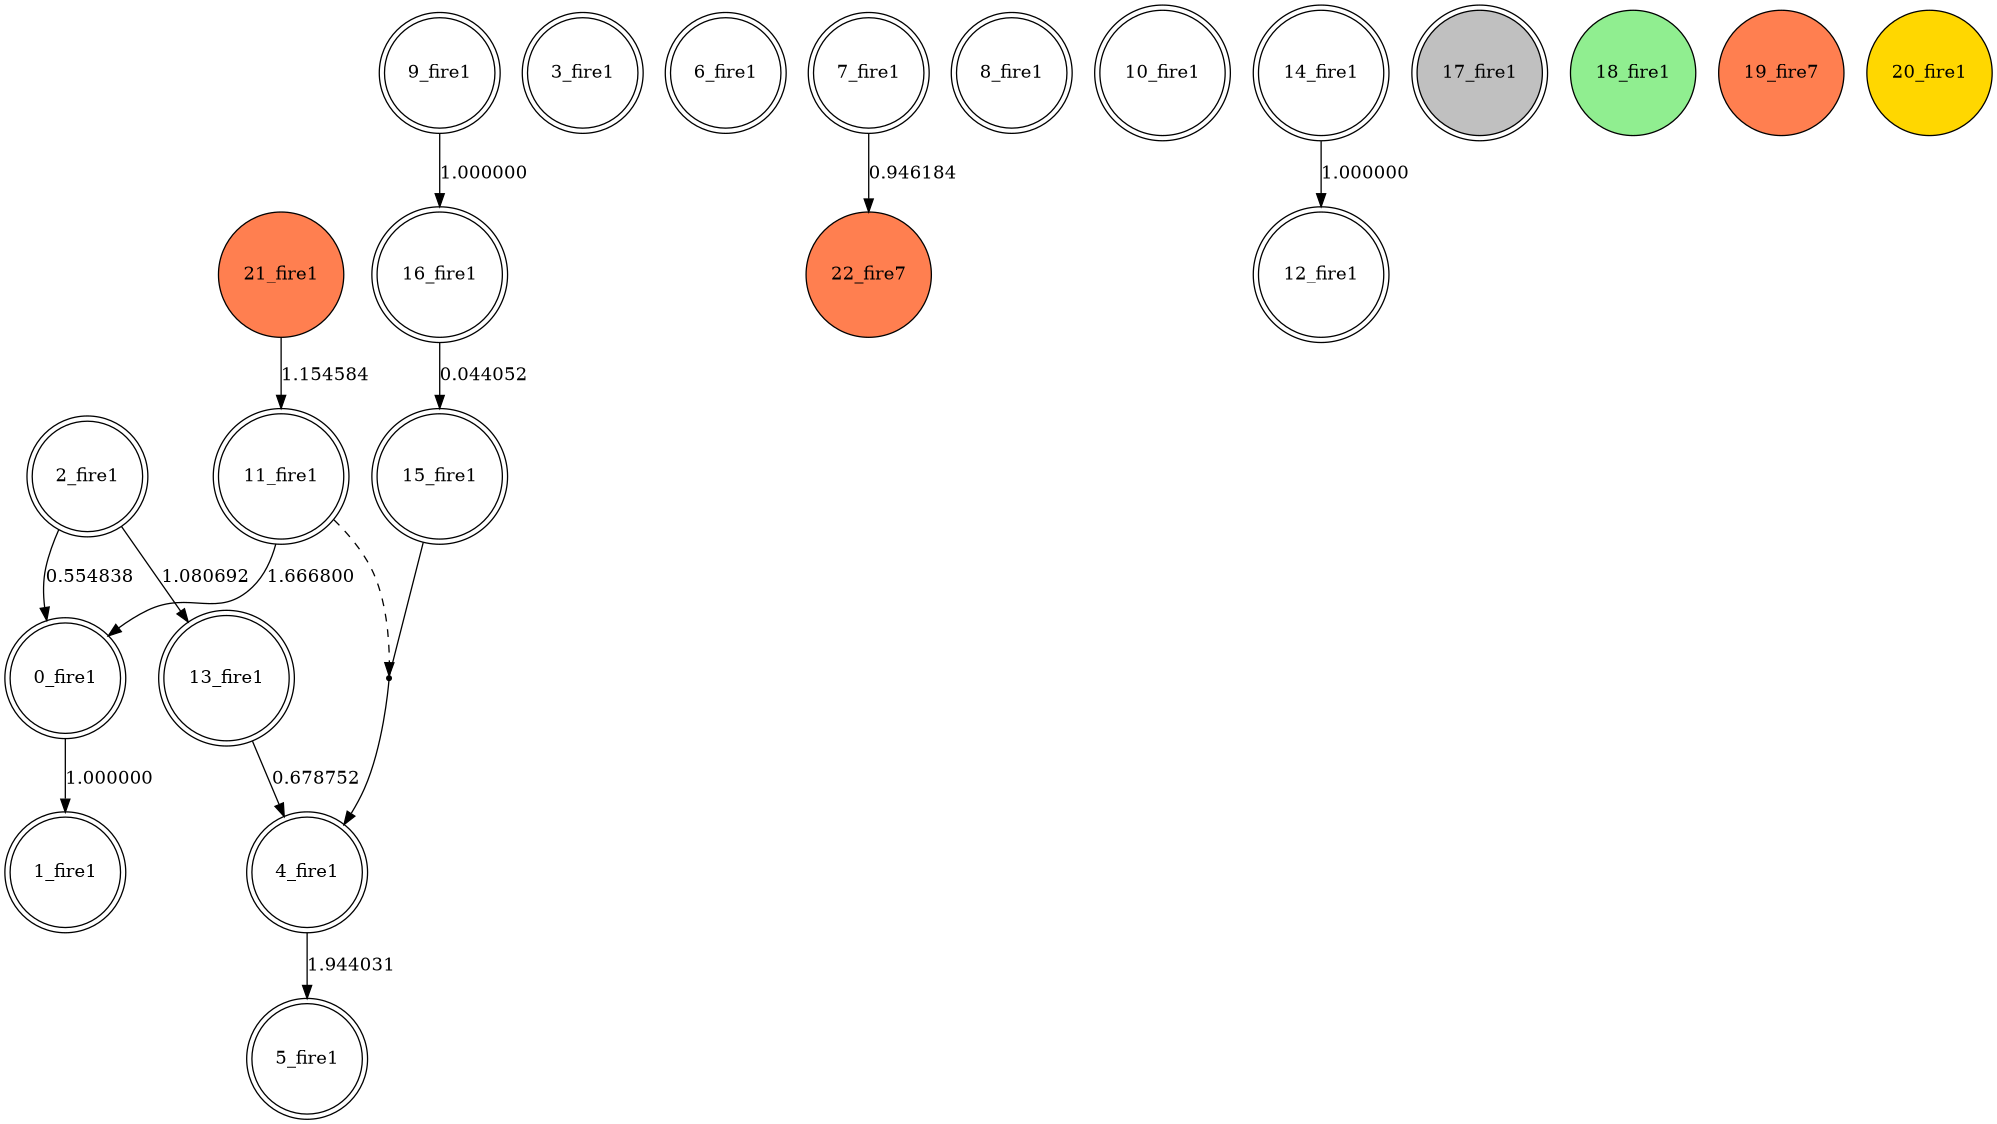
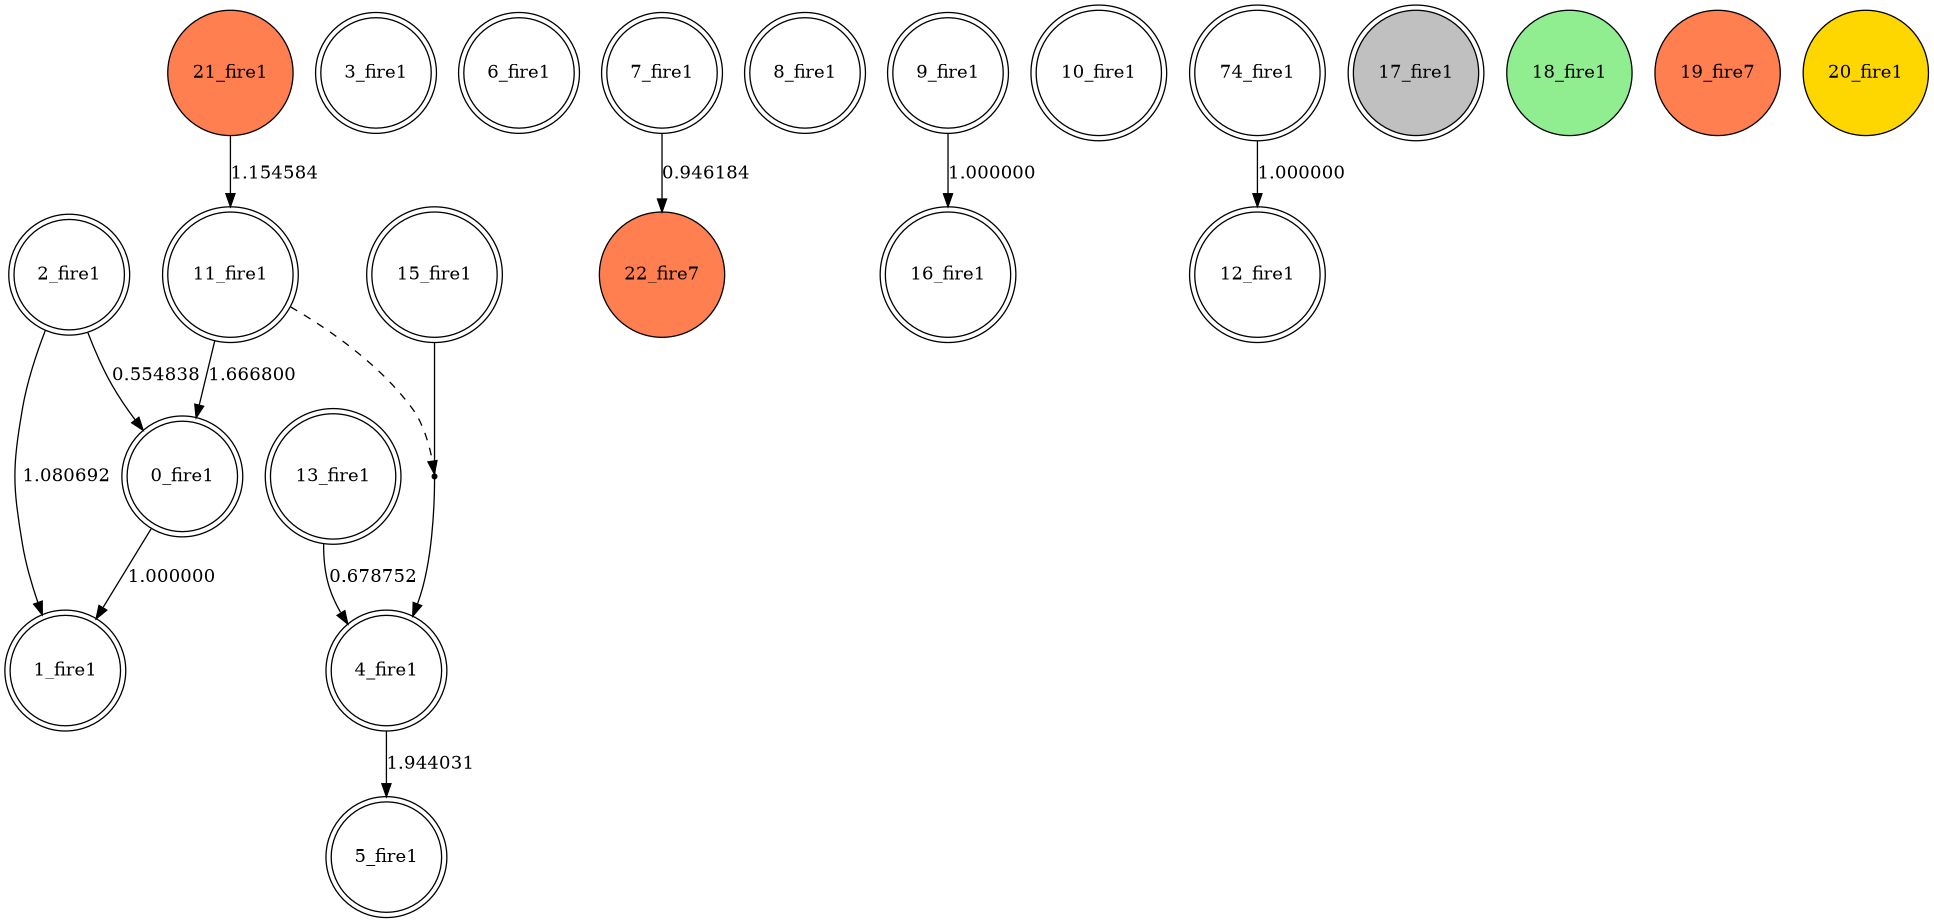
node "14_fire1": label "14_fire1" -> "74_fire1"
edge "16_fire1" -> "15_fire1": removed, label "0.044052"
edge "2_fire1" -> "13_fire1": now "2_fire1" -> "1_fire1"
